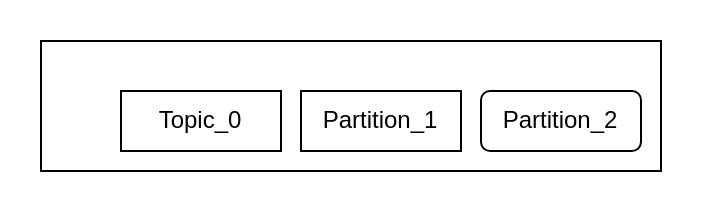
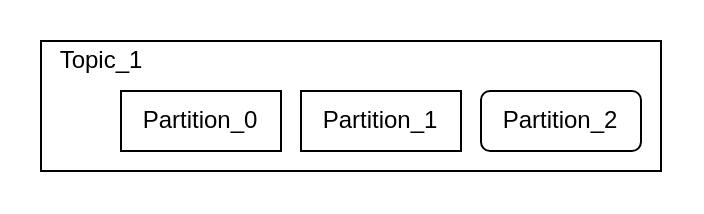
node "Topic_1": added
node "Topic_0": label "Topic_0" -> "Partition_0"
